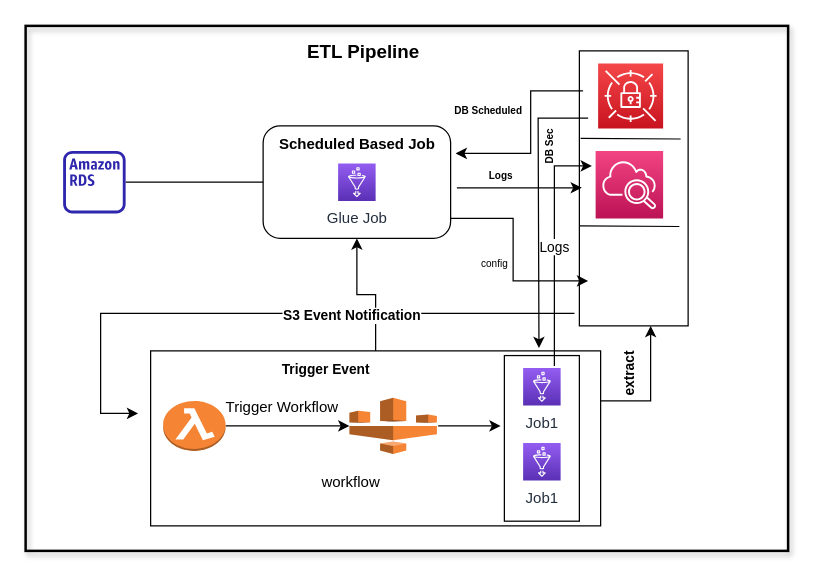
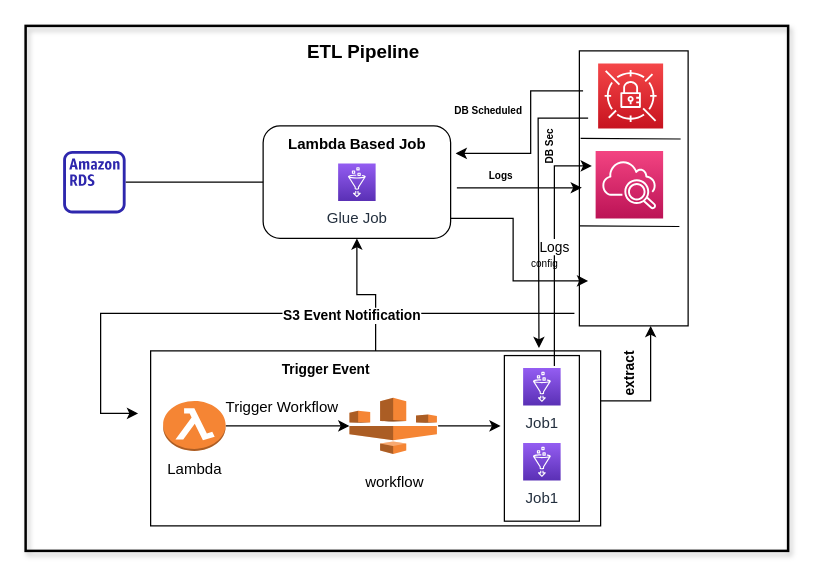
node "Scheduled Based Job": label "Scheduled Based Job" -> "Lambda Based Job"
node "config": moved (494, 263) -> (544, 263)
node "Lambda": added
node "workflow": moved (351, 482) -> (394, 482)
